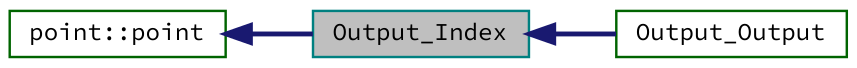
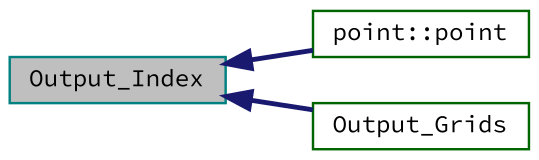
edge "Output_Index" -> "point::point": reversed
node "Output_Output": label "Output_Output" -> "Output_Grids"
